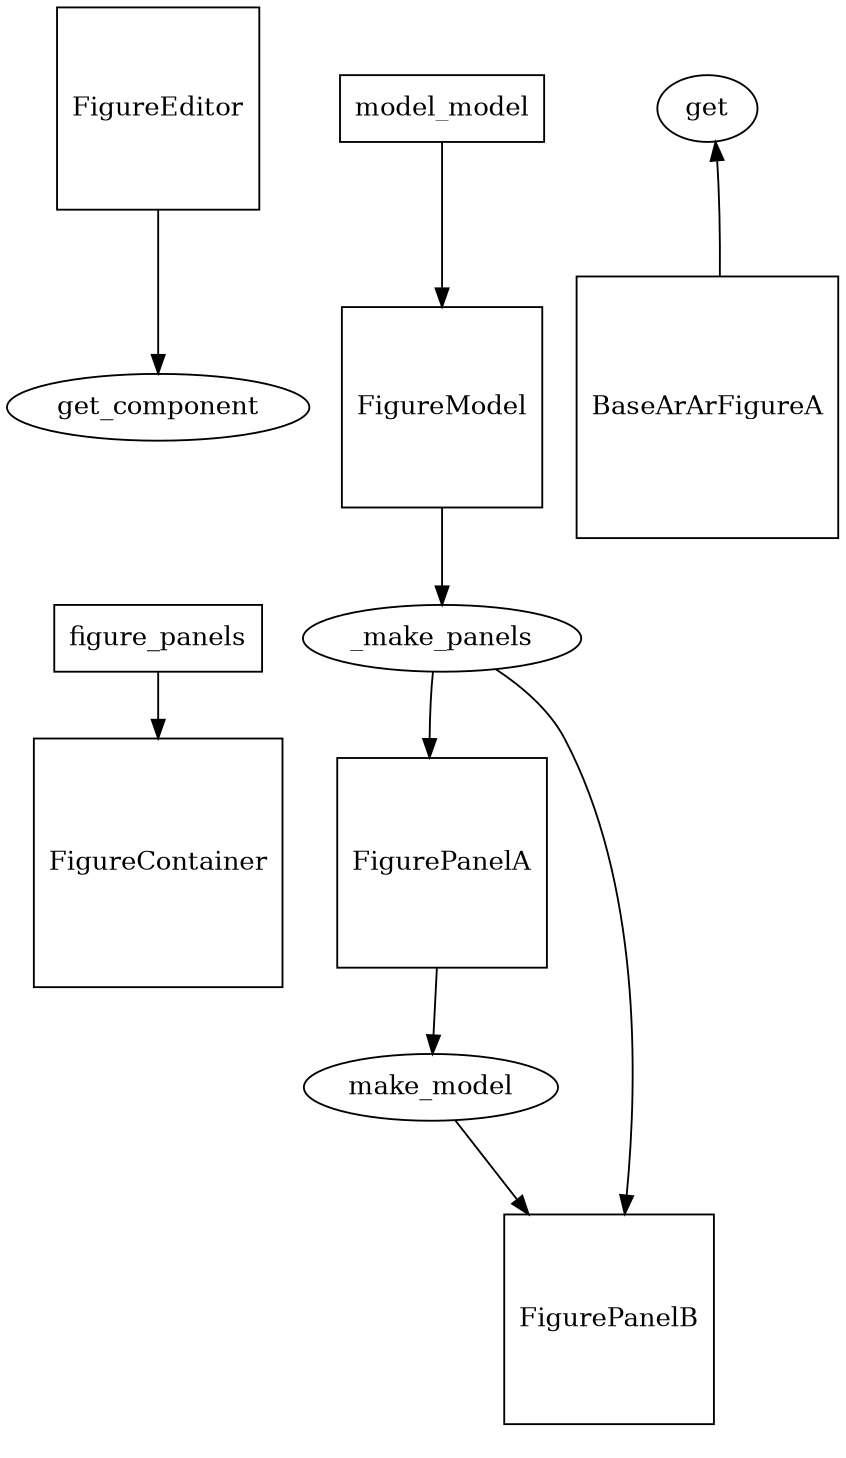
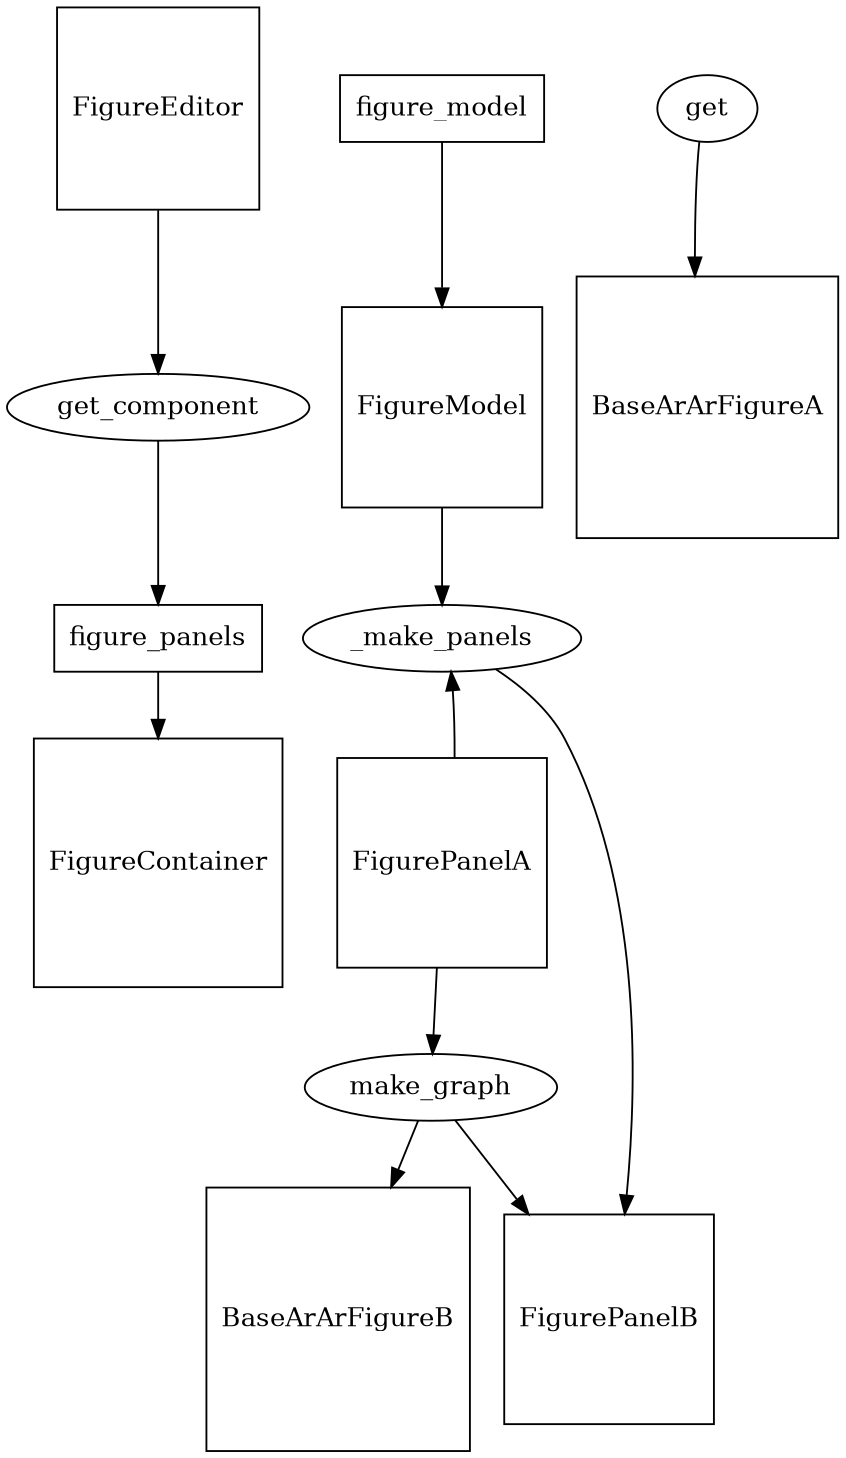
node "model_model": label "model_model" -> "figure_model"
edge "BaseArArFigureA" -> "get": reversed
edge "get_component" -> "figure_panels": added
edge "_make_panels" -> "FigurePanelA": reversed
node "make_model": label "make_model" -> "make_graph"
node "BaseArArFigureB": added
